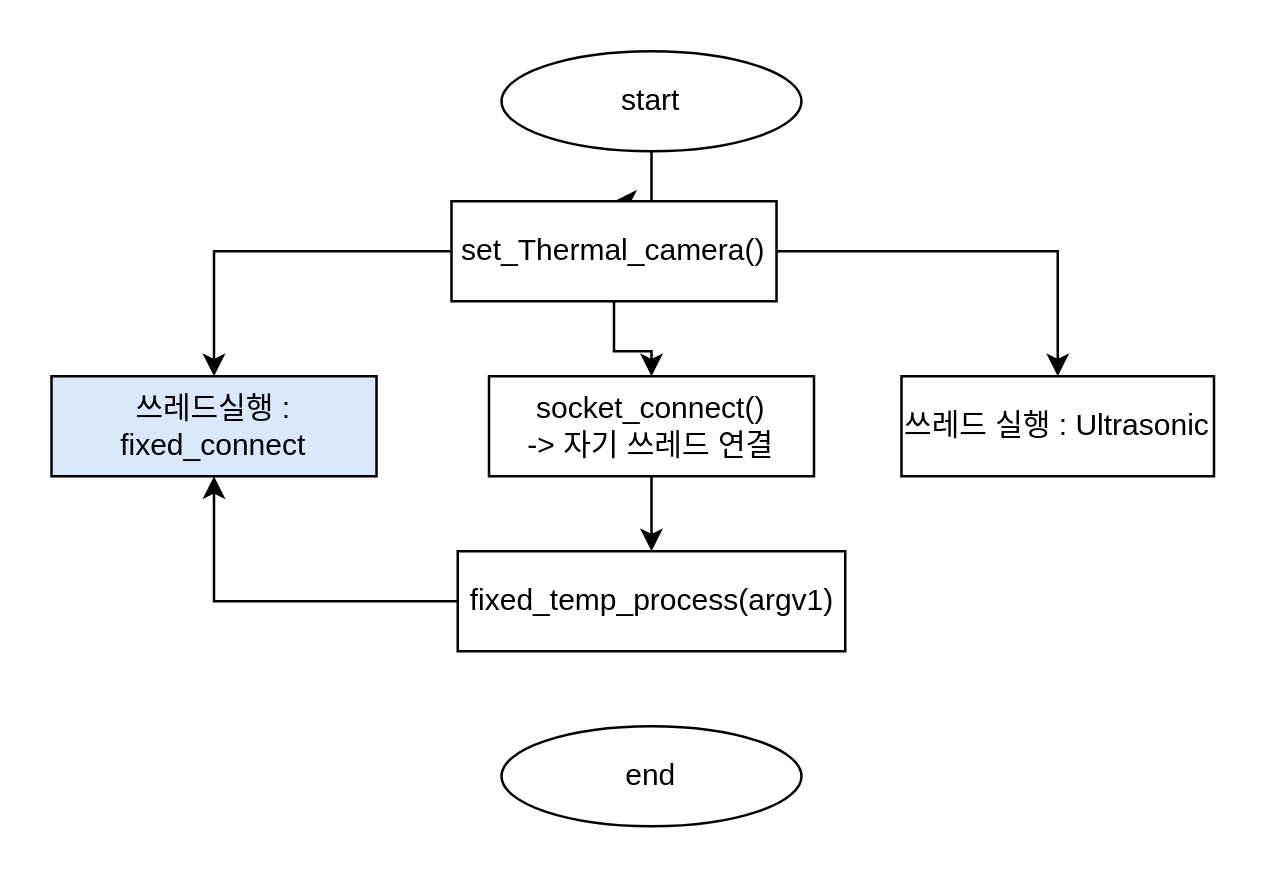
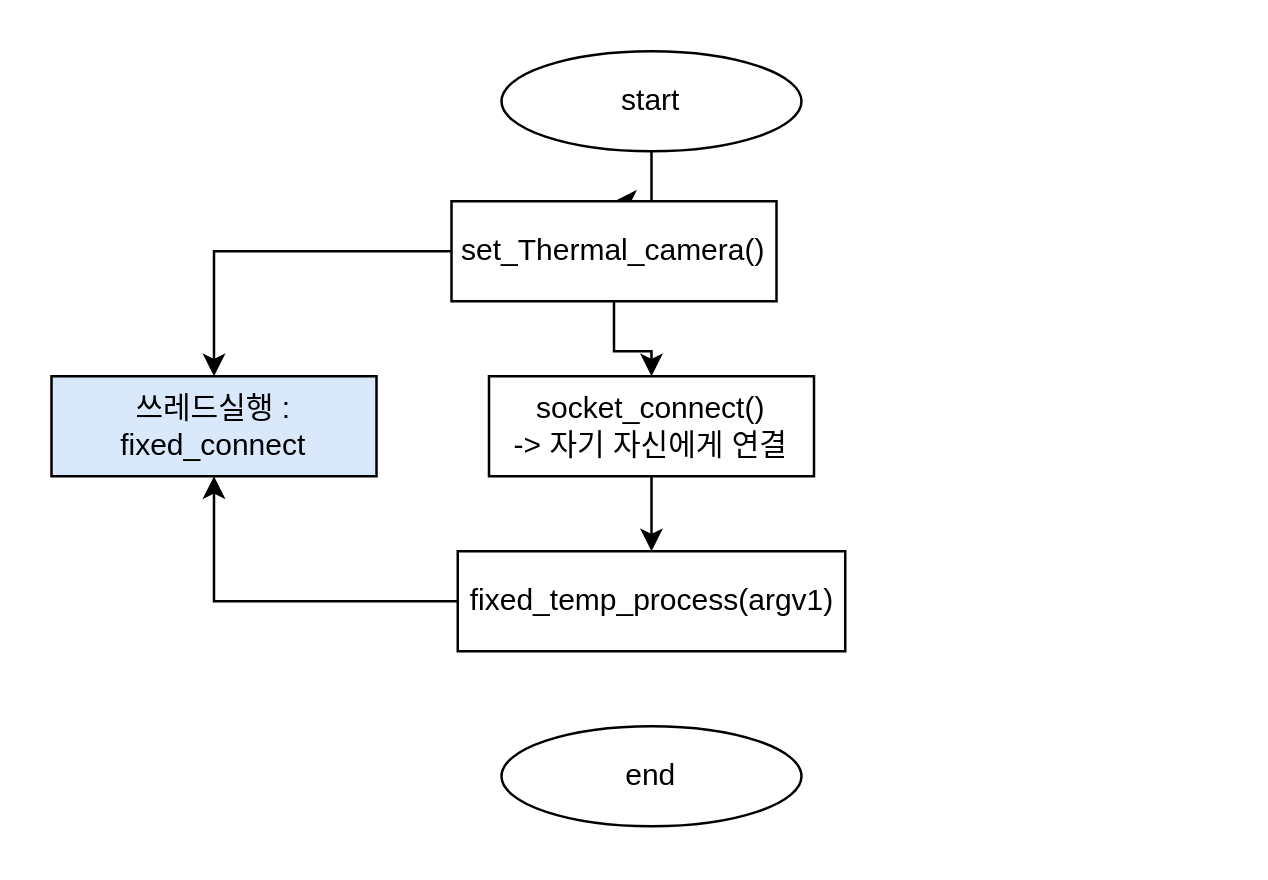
edge "set_Thermal_camera()" -> "쓰레드 실행 : Ultrasonic": removed
node "socket_connect() -> 자기 쓰레드 연결": label "socket_connect() -> 자기 쓰레드 연결" -> "socket_connect() -> 자기 자신에게 연결"
node "쓰레드 실행 : Ultrasonic": removed
